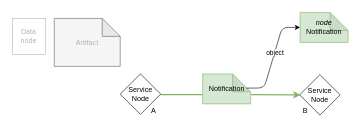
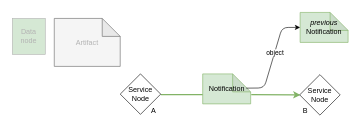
node "node Notification": label "node Notification" -> "previous Notification"
node "Data node": fillcolor #ffffff -> #d5e8d4
